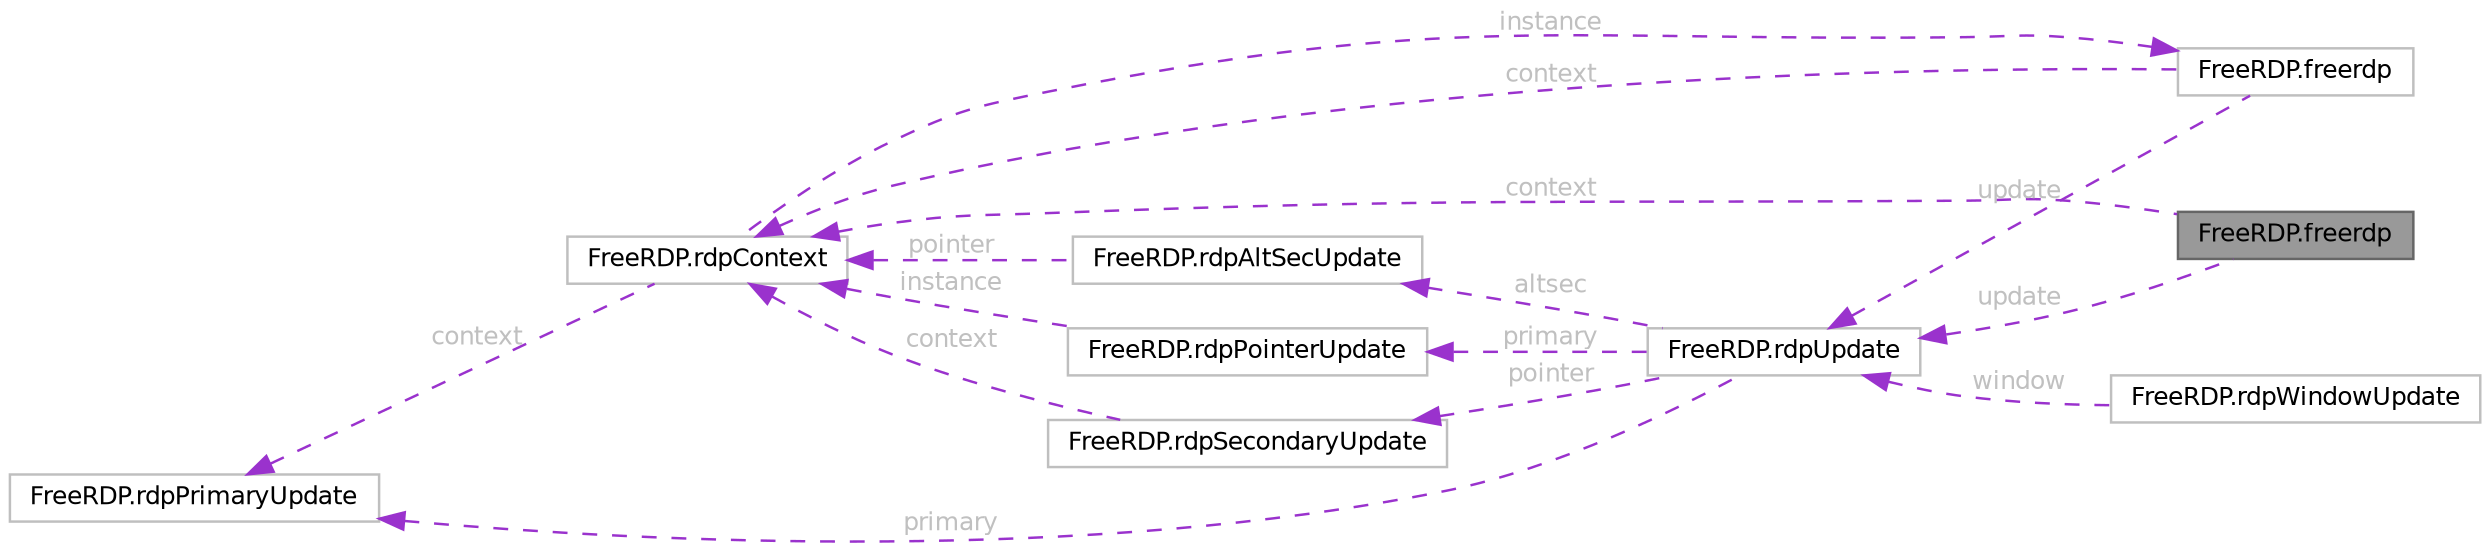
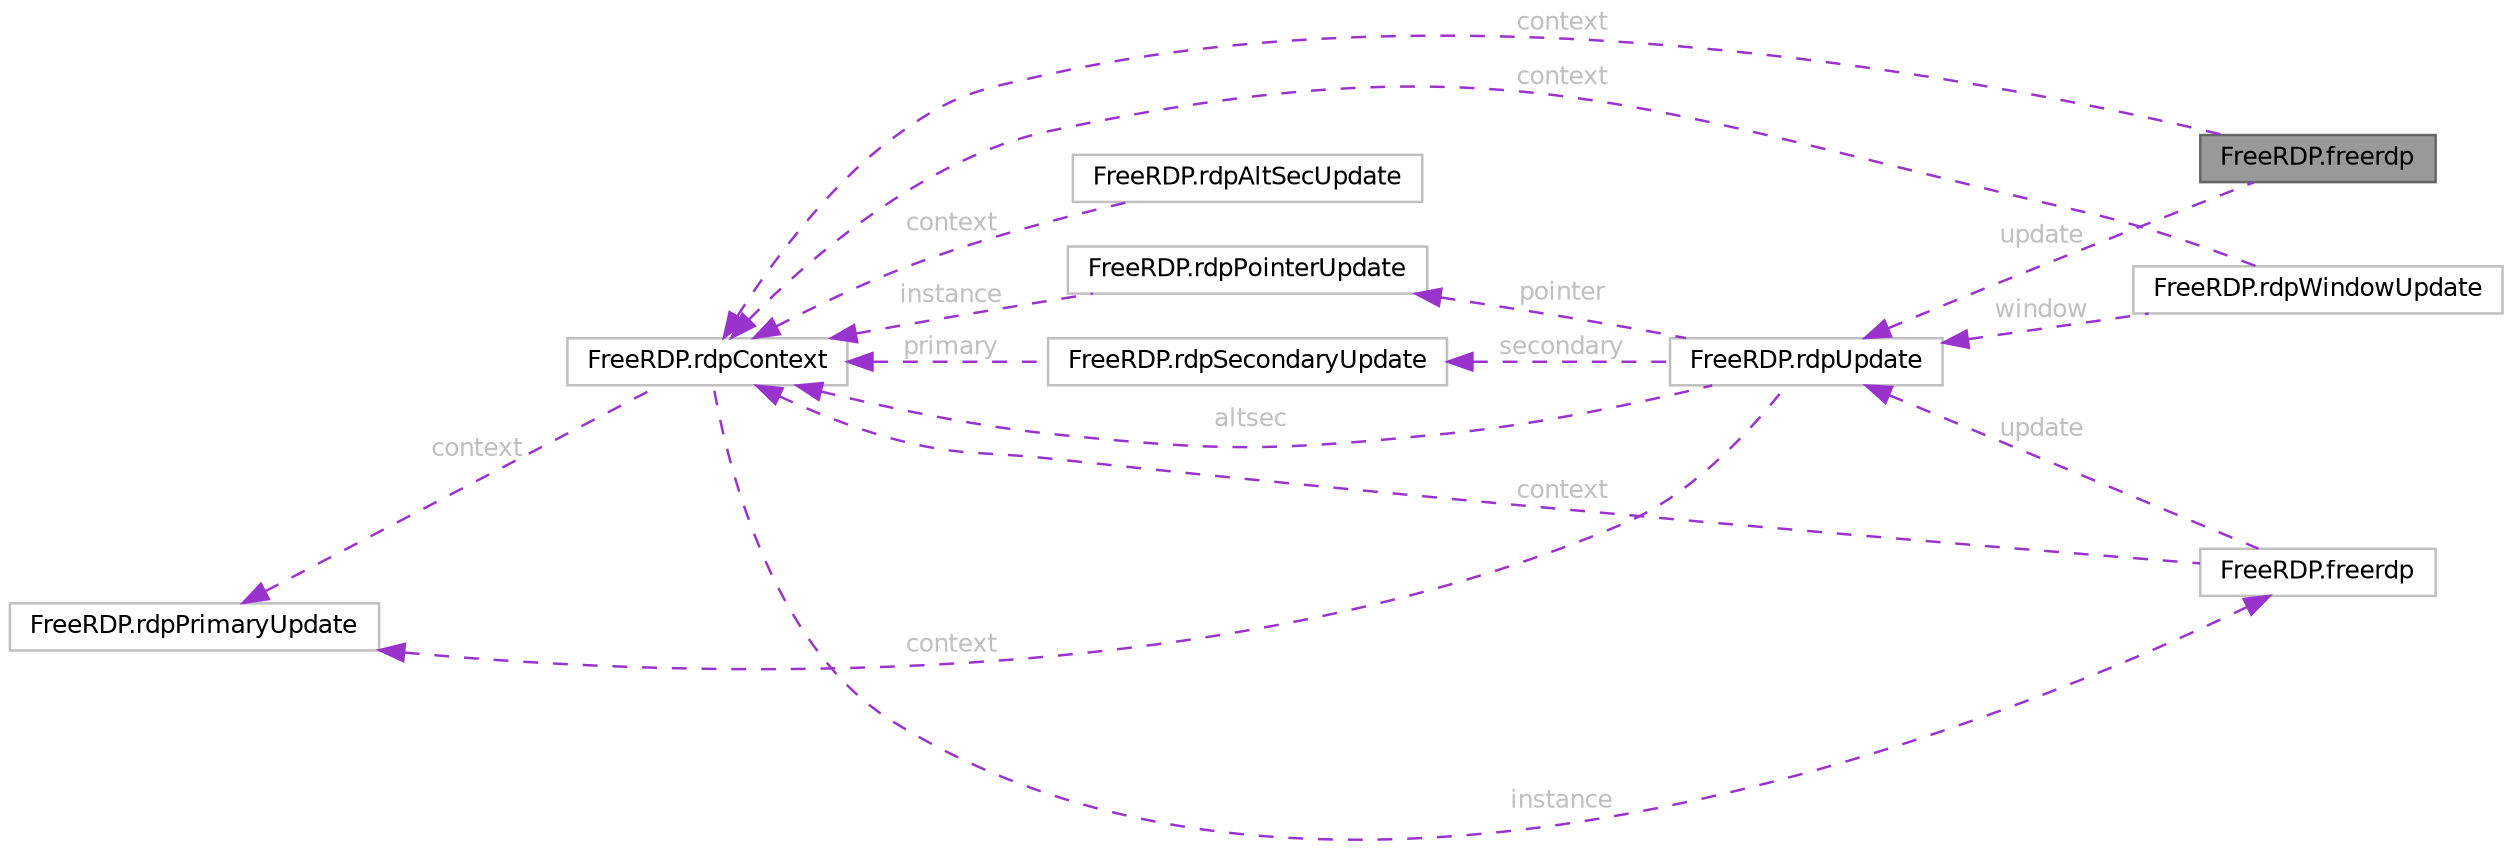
edge "FreeRDP.rdpWindowUpdate" -> "FreeRDP.rdpContext": added, label "context"
edge "FreeRDP.rdpAltSecUpdate" -> "FreeRDP.rdpContext": label " pointer" -> " context"
edge "FreeRDP.rdpUpdate" -> "FreeRDP.rdpAltSecUpdate": now "FreeRDP.rdpUpdate" -> "FreeRDP.rdpContext"
edge "FreeRDP.rdpUpdate" -> "FreeRDP.rdpPointerUpdate": label " primary" -> " pointer"
edge "FreeRDP.rdpSecondaryUpdate" -> "FreeRDP.rdpContext": label " context" -> " primary"
edge "FreeRDP.rdpUpdate" -> "FreeRDP.rdpSecondaryUpdate": label " pointer" -> " secondary"
edge "FreeRDP.rdpUpdate" -> "FreeRDP.rdpPrimaryUpdate": label " primary" -> " context"
